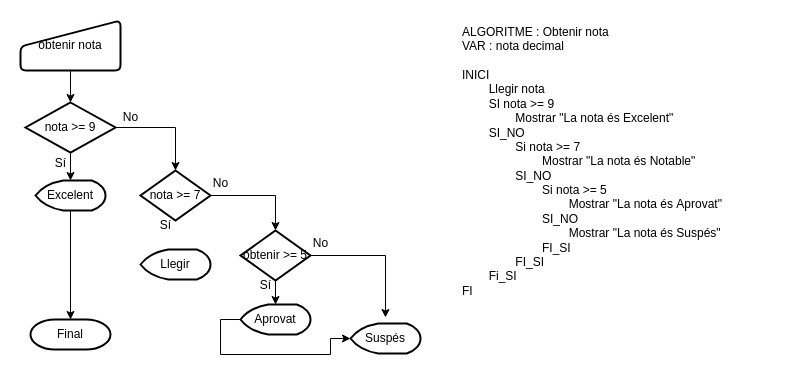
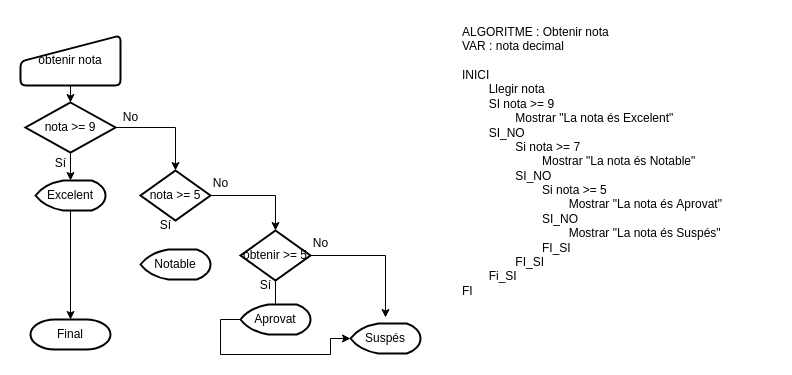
node "obtenir nota": moved (71, 46) -> (71, 61)
node "nota >= 7": label "nota >= 7" -> "nota >= 5"
node "Llegir": label "Llegir" -> "Notable"
edge "obtenir >= 5" -> "Aprovat": arrowhead classic -> none
